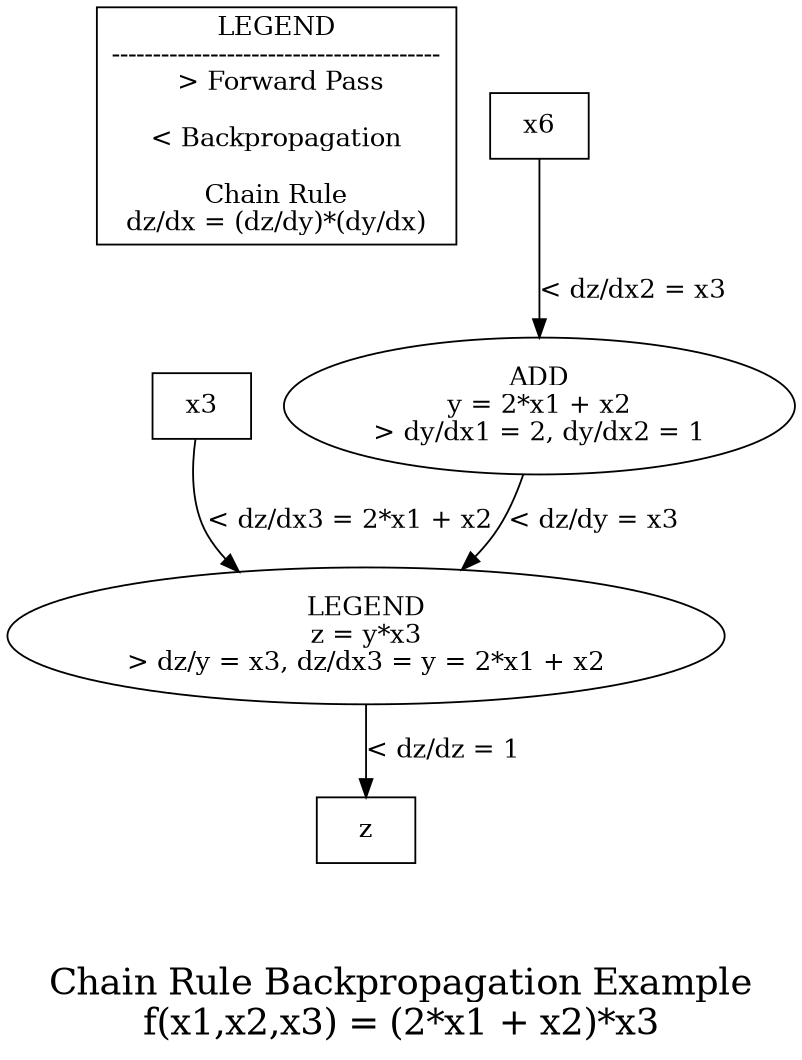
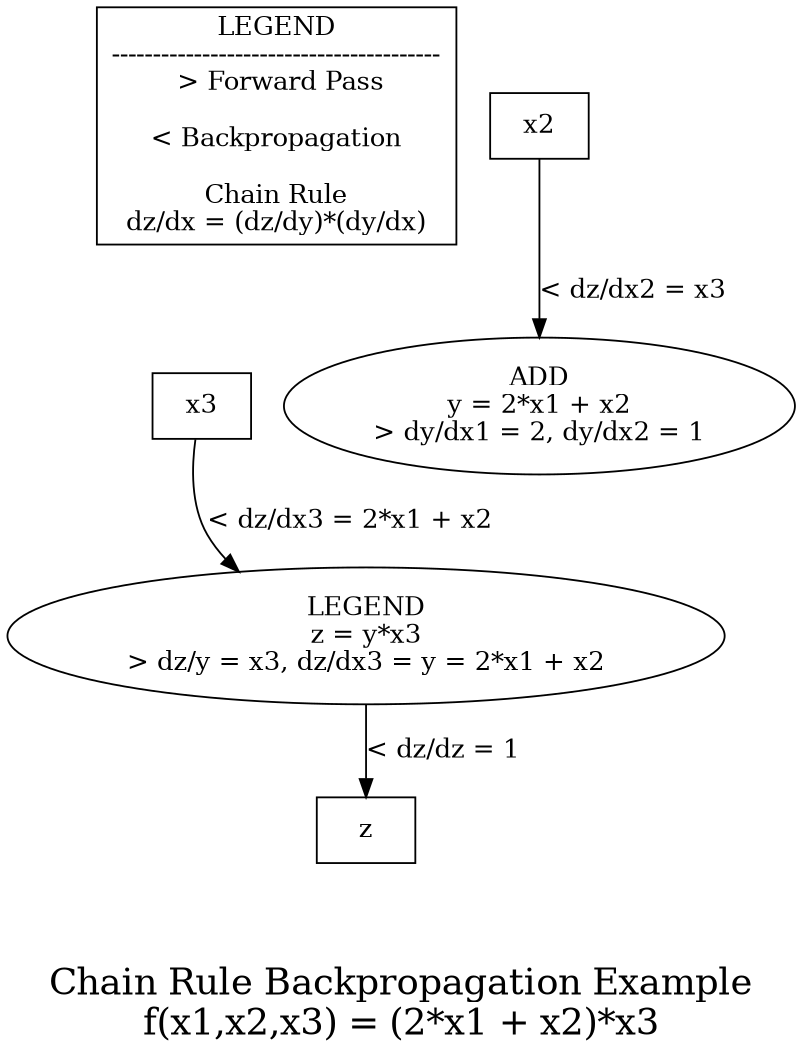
node "x6": label "x6" -> "x2"
edge "ADD y = 2*x1 + x2 > dy/dx1 = 2, dy/dx2 = 1" -> "LEGEND z = y*x3 > dz/y = x3, dz/dx3 = y = 2*x1 + x2": removed, label "< dz/dy = x3"
